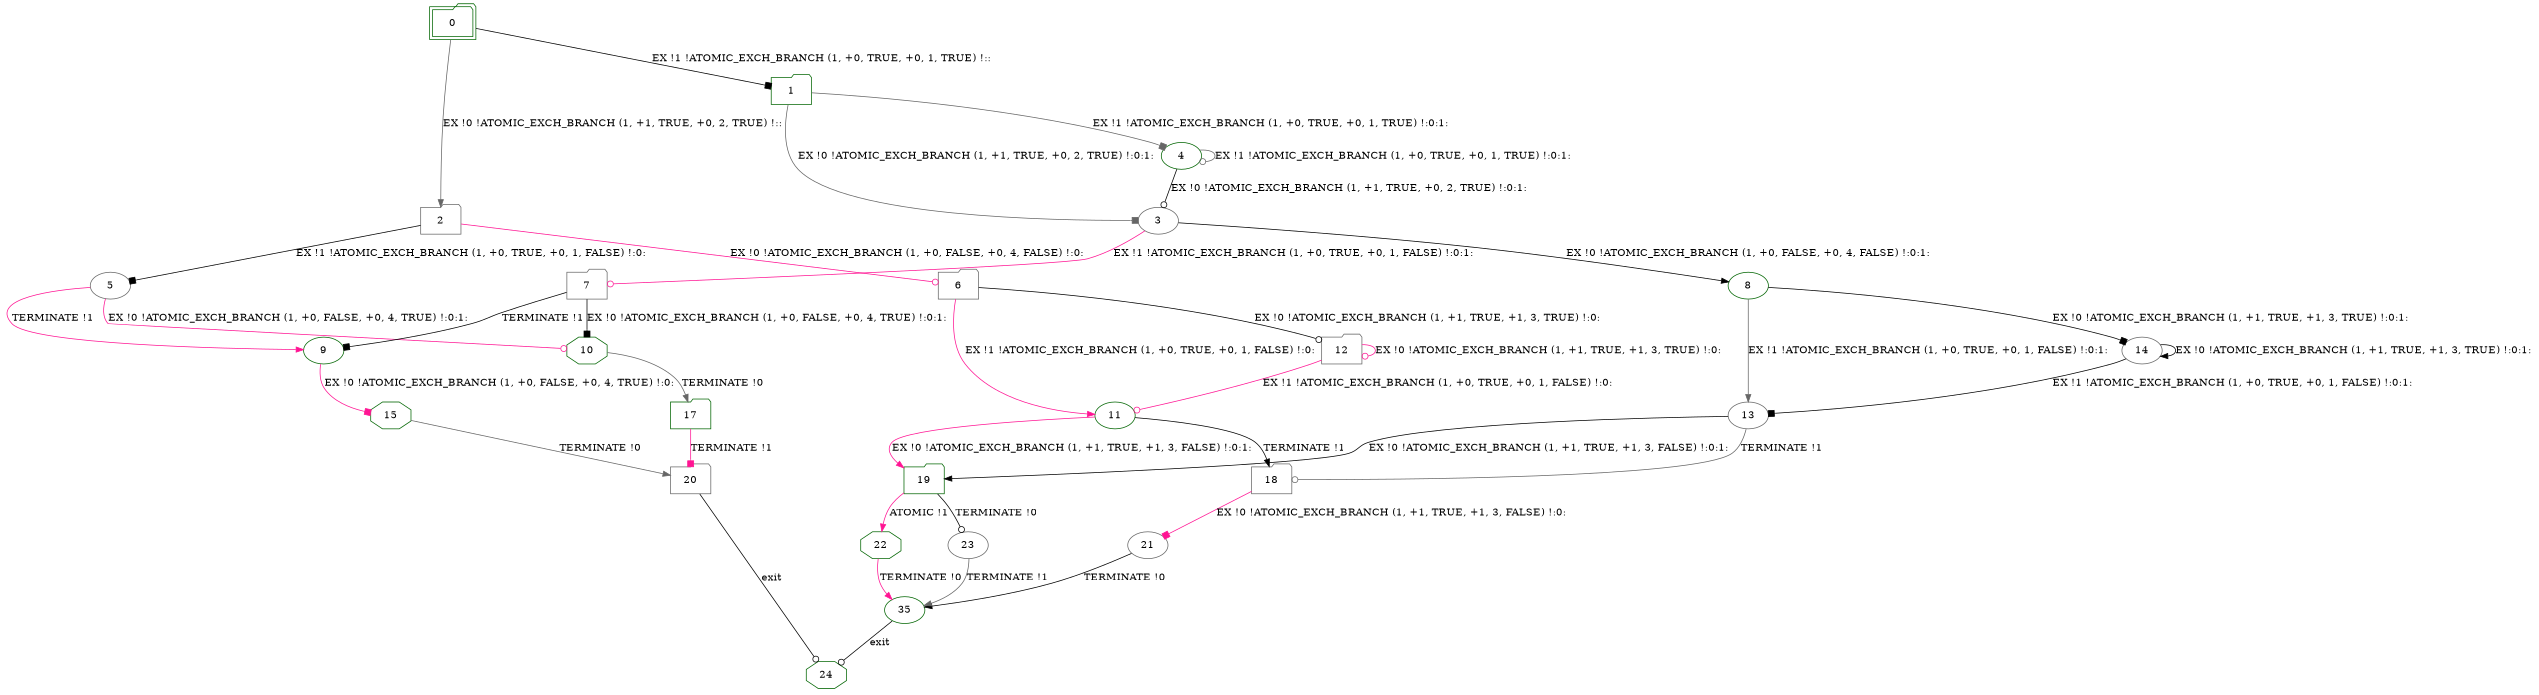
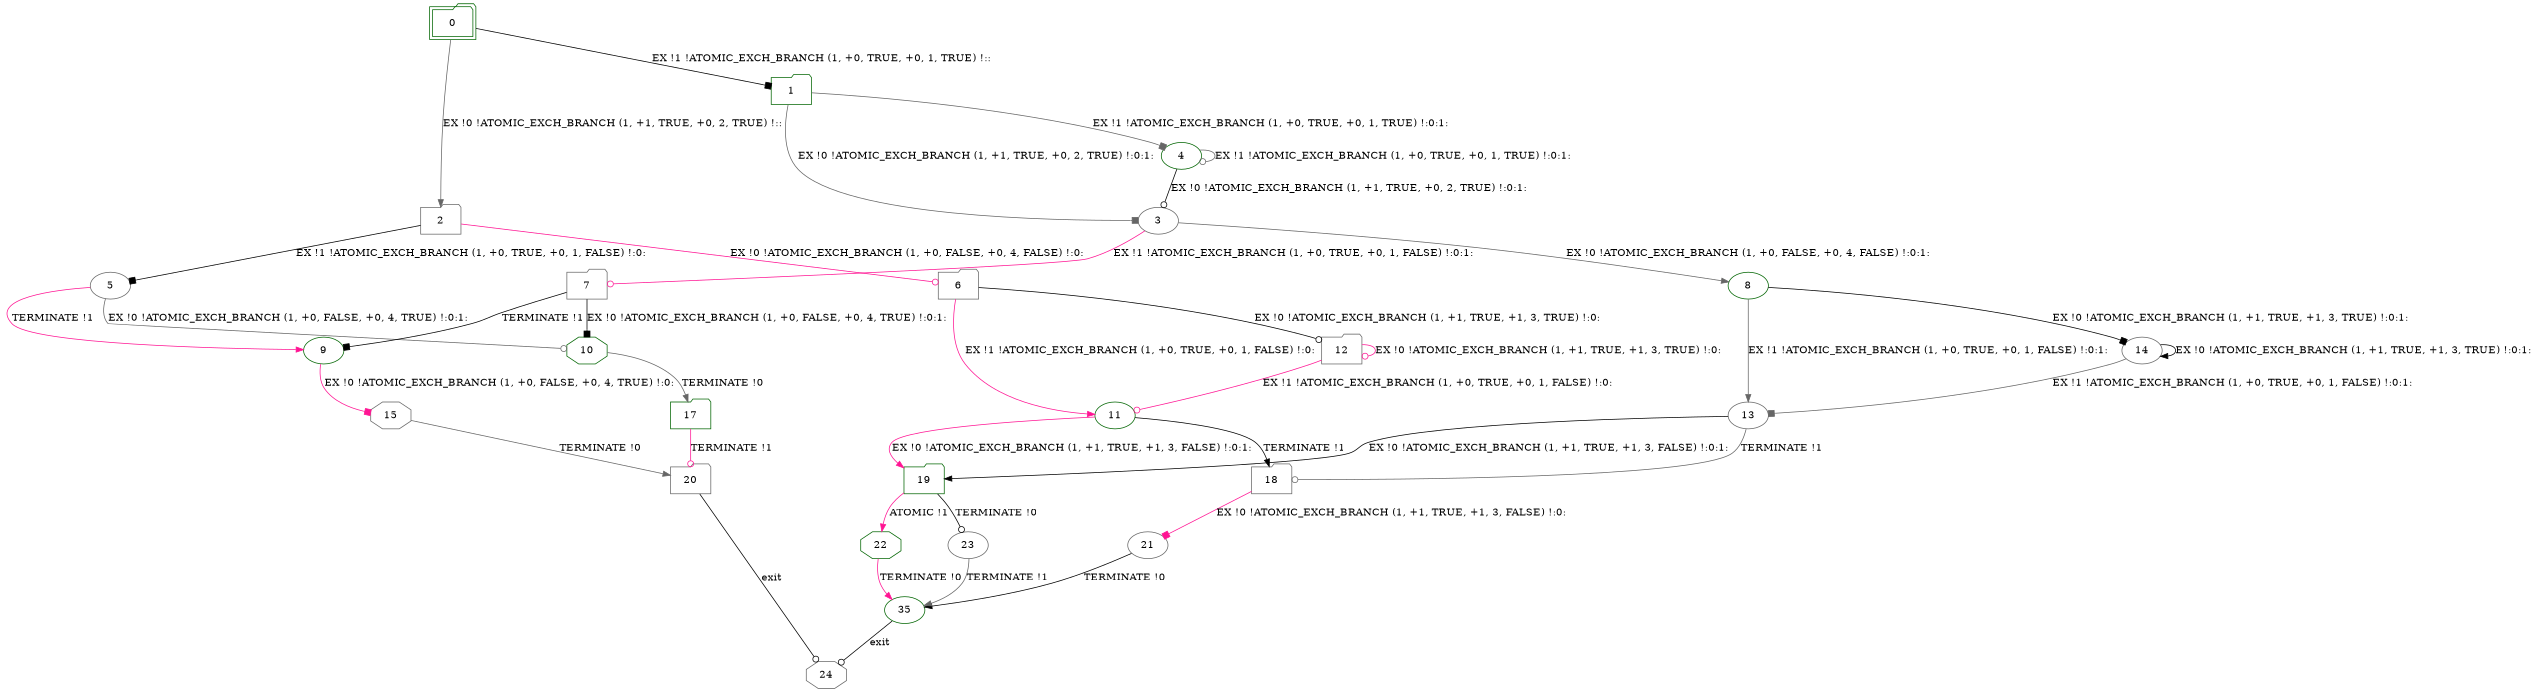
edge "3" -> "8": color black -> gray40
edge "5" -> "10": color deeppink -> gray40
edge "14" -> "13": color black -> gray40
node "15": color darkgreen -> gray40
edge "17" -> "20": arrowhead box -> odot
node "24": color darkgreen -> gray40
